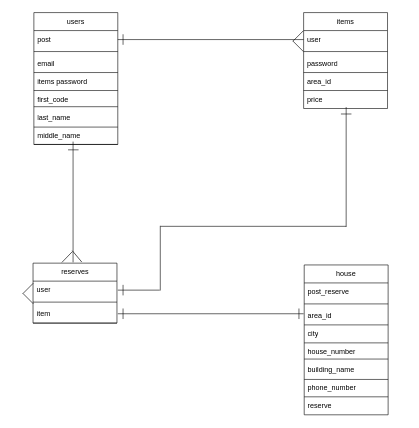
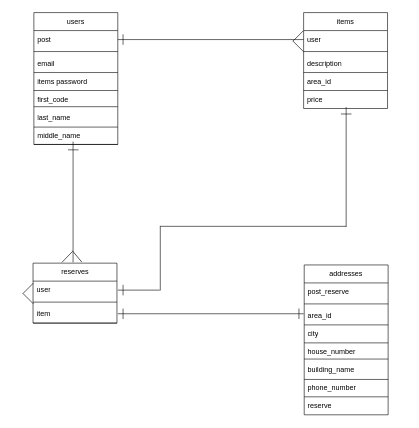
node "password": label "password" -> "description"
node "house": label "house" -> "addresses"
